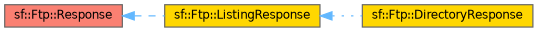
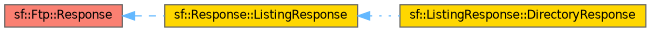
node "sf::Ftp::ListingResponse": label "sf::Ftp::ListingResponse" -> "sf::Response::ListingResponse"
node "sf::Ftp::DirectoryResponse": label "sf::Ftp::DirectoryResponse" -> "sf::ListingResponse::DirectoryResponse"
